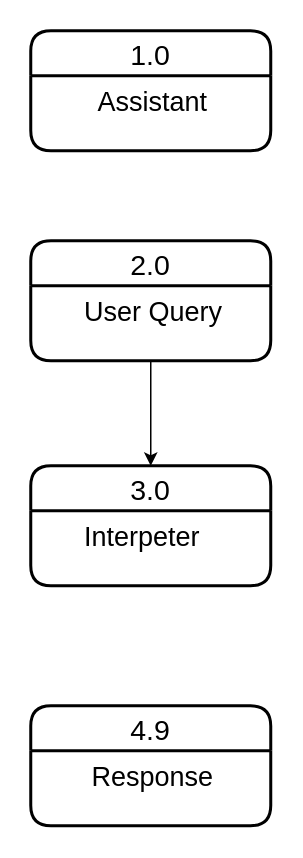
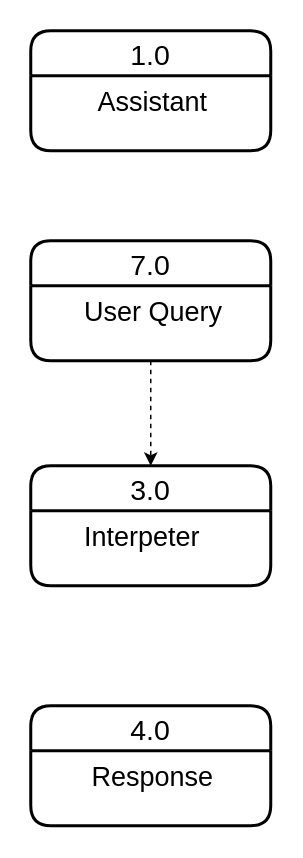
node "2.0": label "2.0" -> "7.0"
edge "User Query" -> "3.0": style solid -> dashed
node "4.9": label "4.9" -> "4.0"
